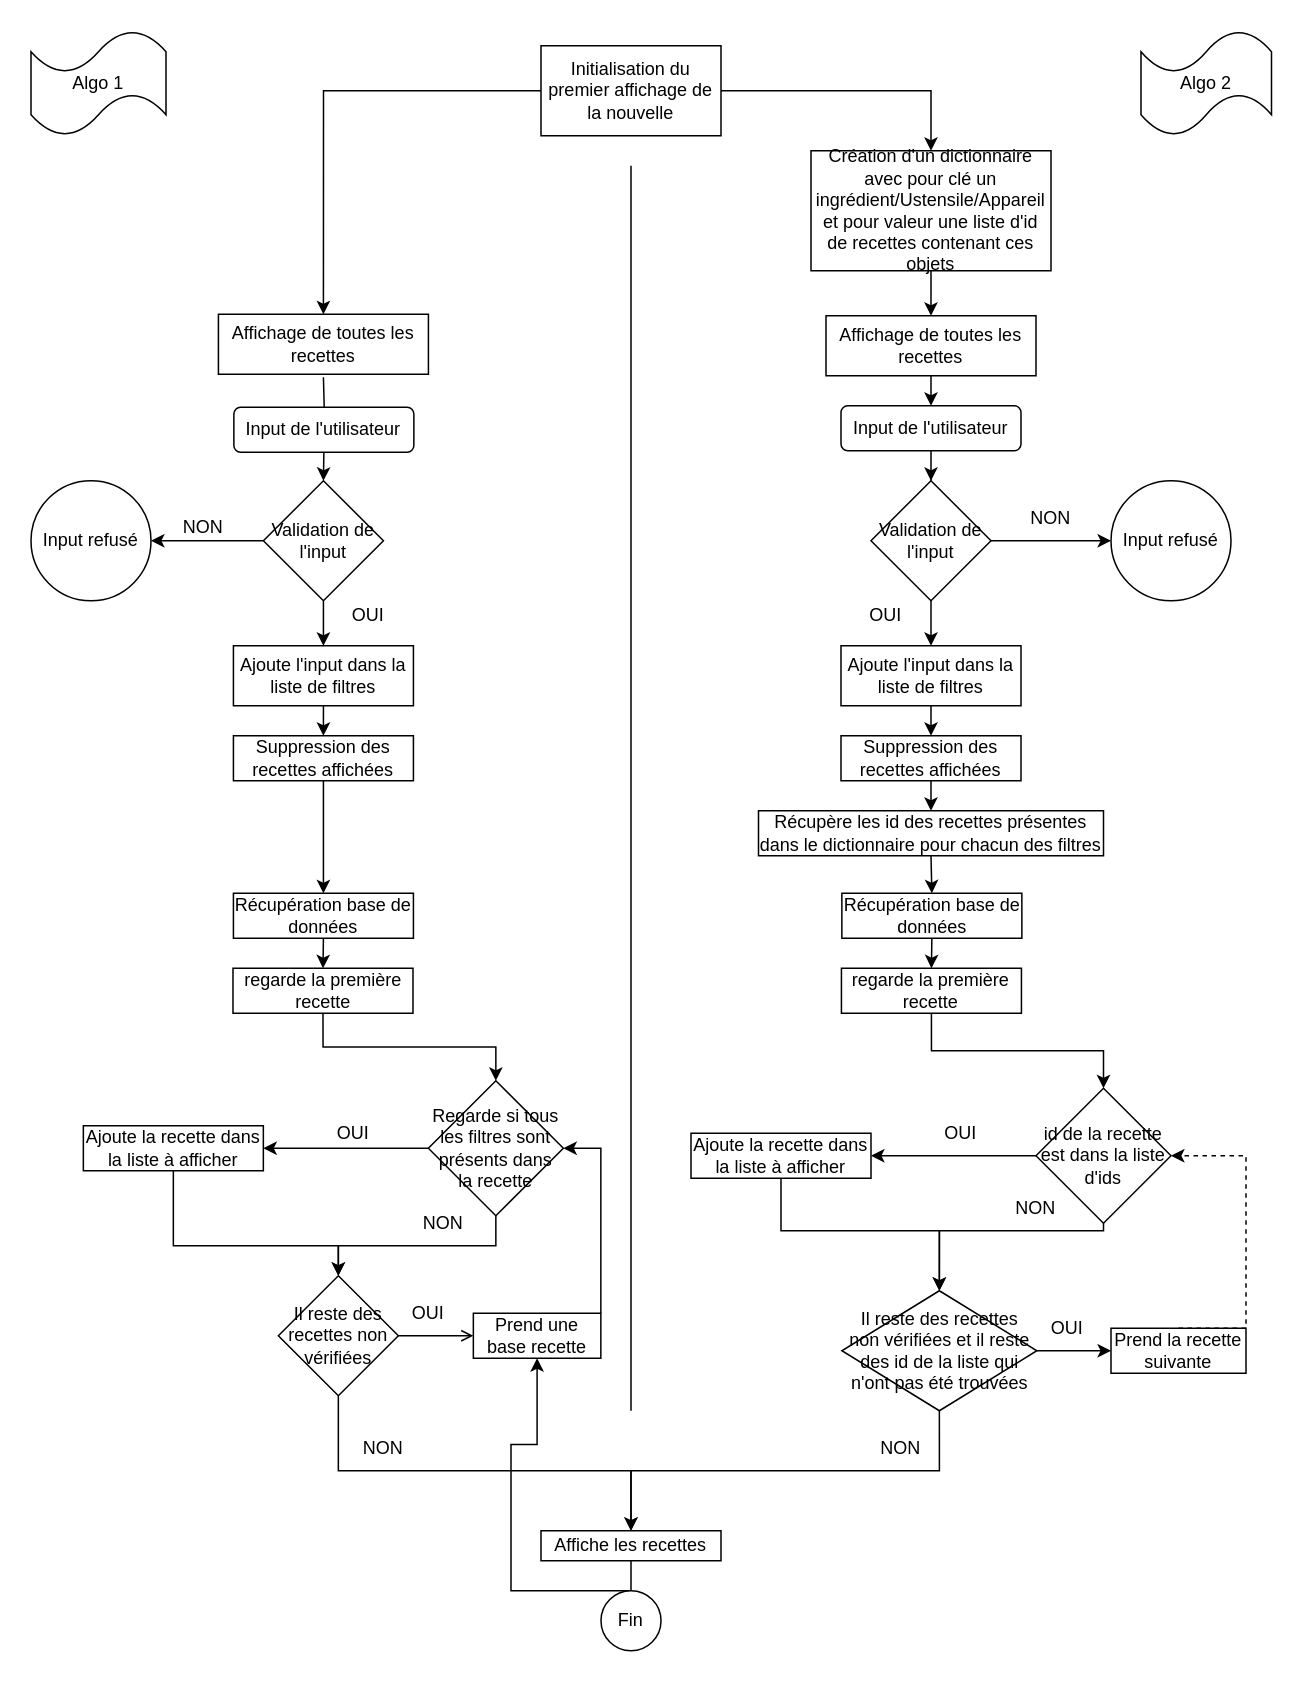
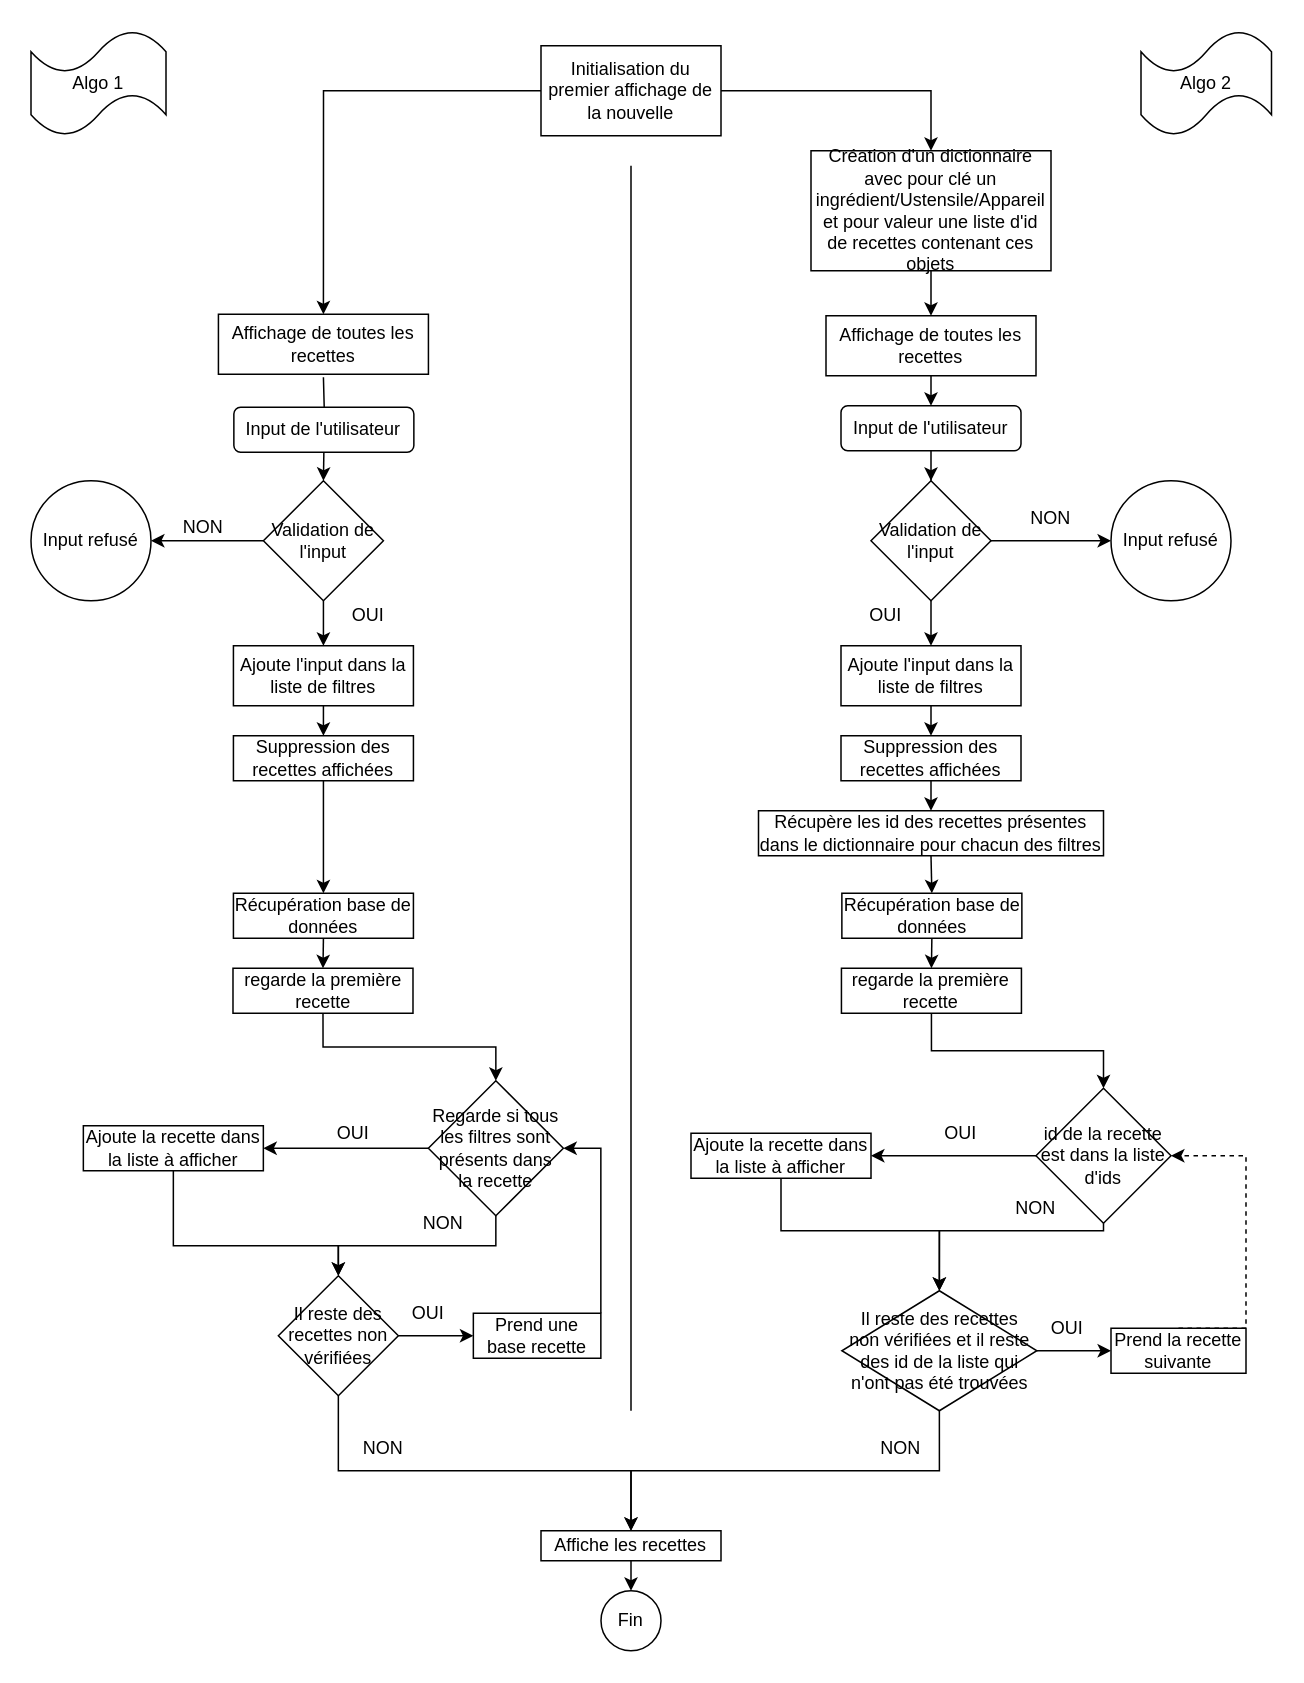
edge "Il reste des recettes non vérifiées" -> "Prend une base recette": arrowhead open -> classic
edge "Affiche les recettes" -> "Prend une base recette": now "Affiche les recettes" -> "Fin"
